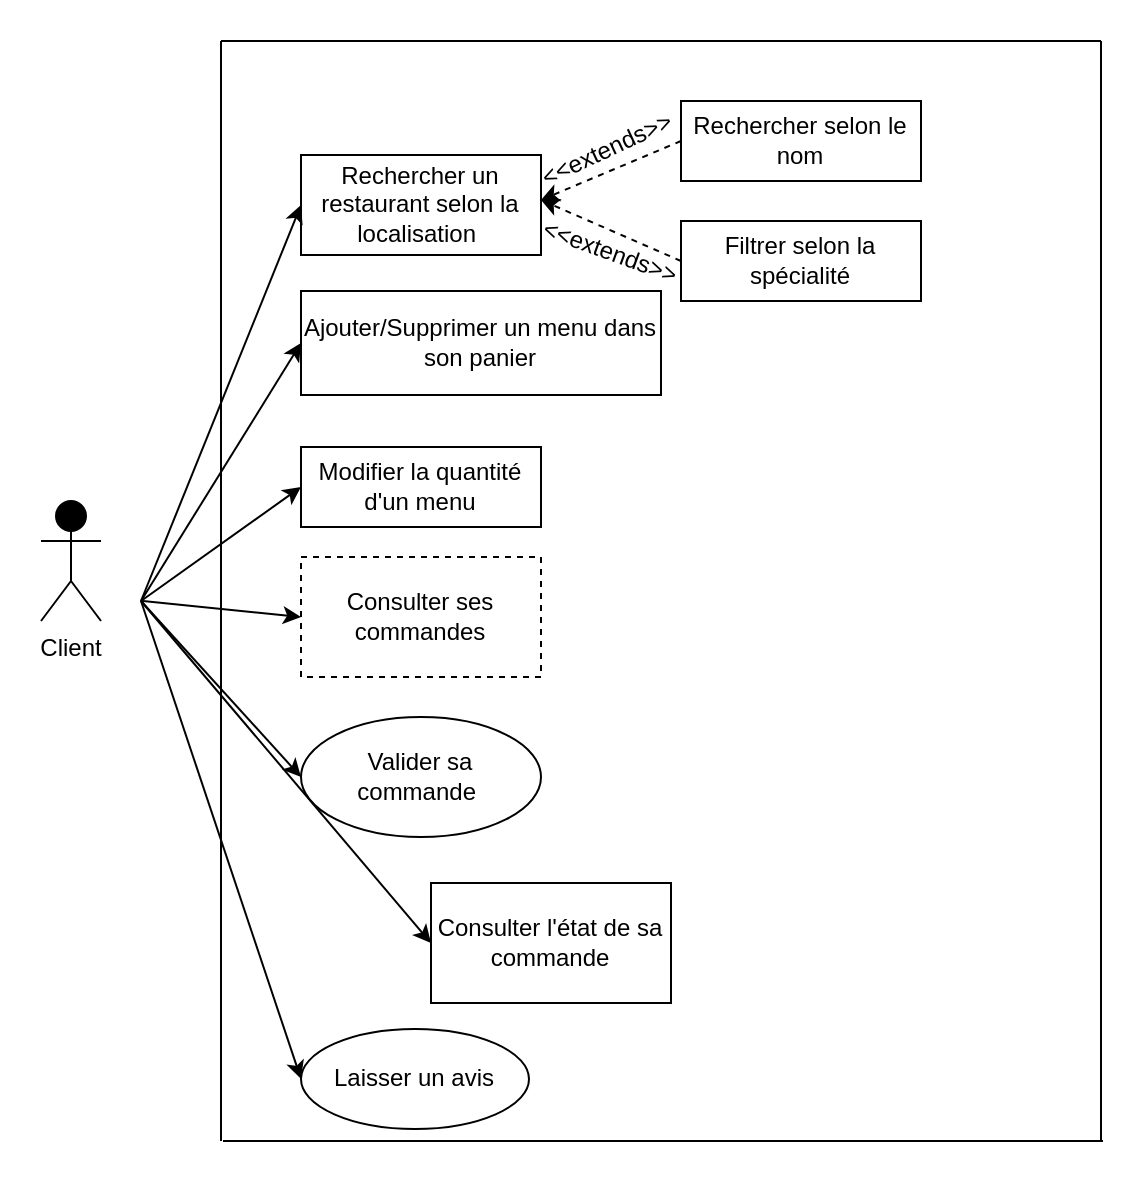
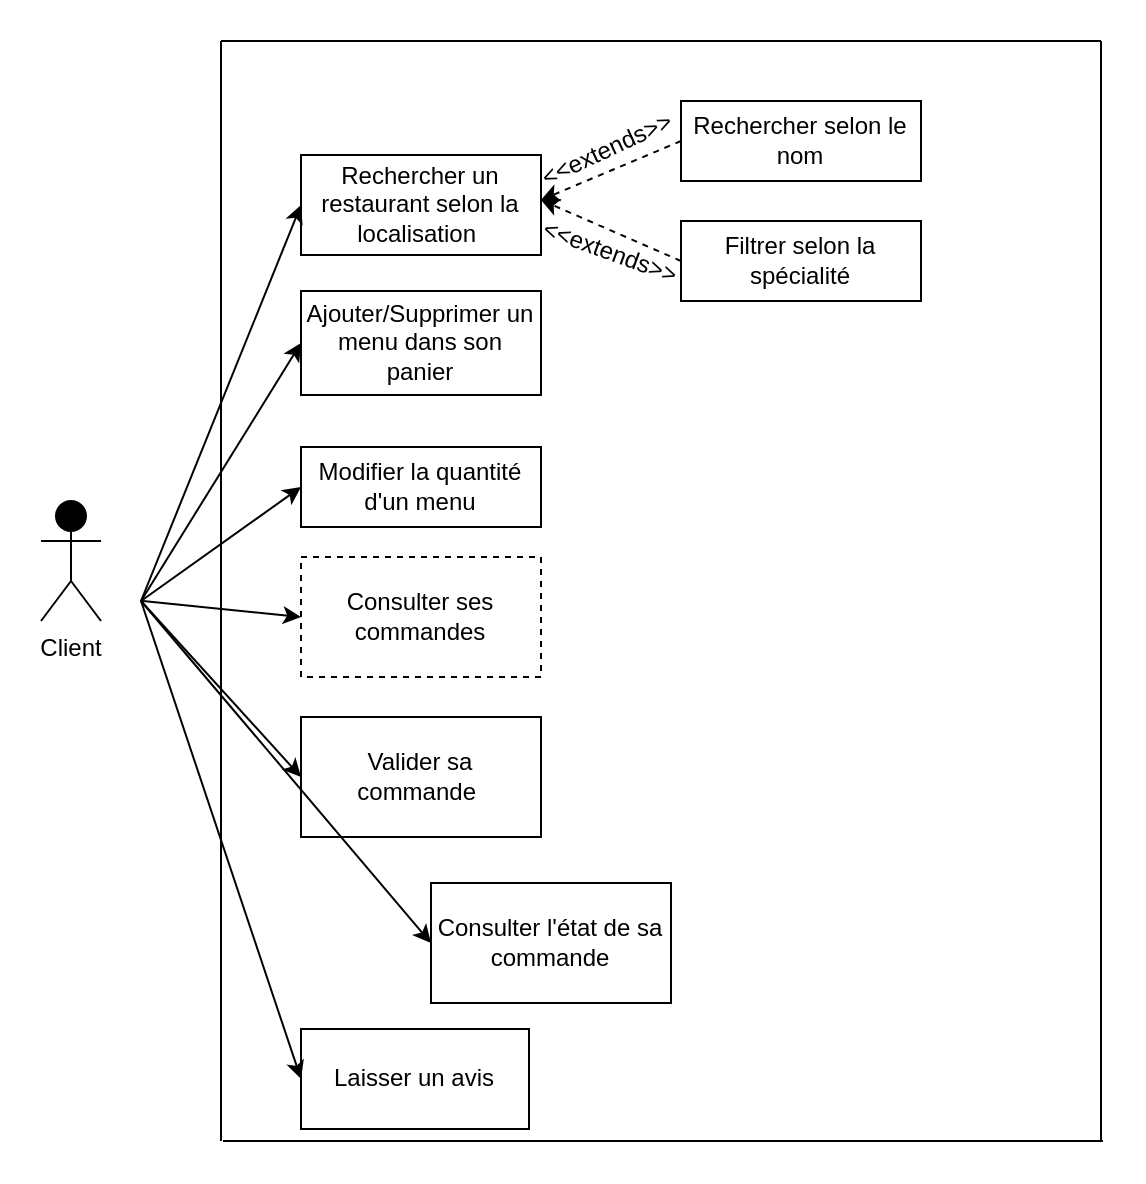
node "Ajouter/Supprimer un menu dans son panier": size 360x104 -> 240x104
node "Valider sa commande": shape ellipse -> rectangle
node "Laisser un avis": shape ellipse -> rectangle
